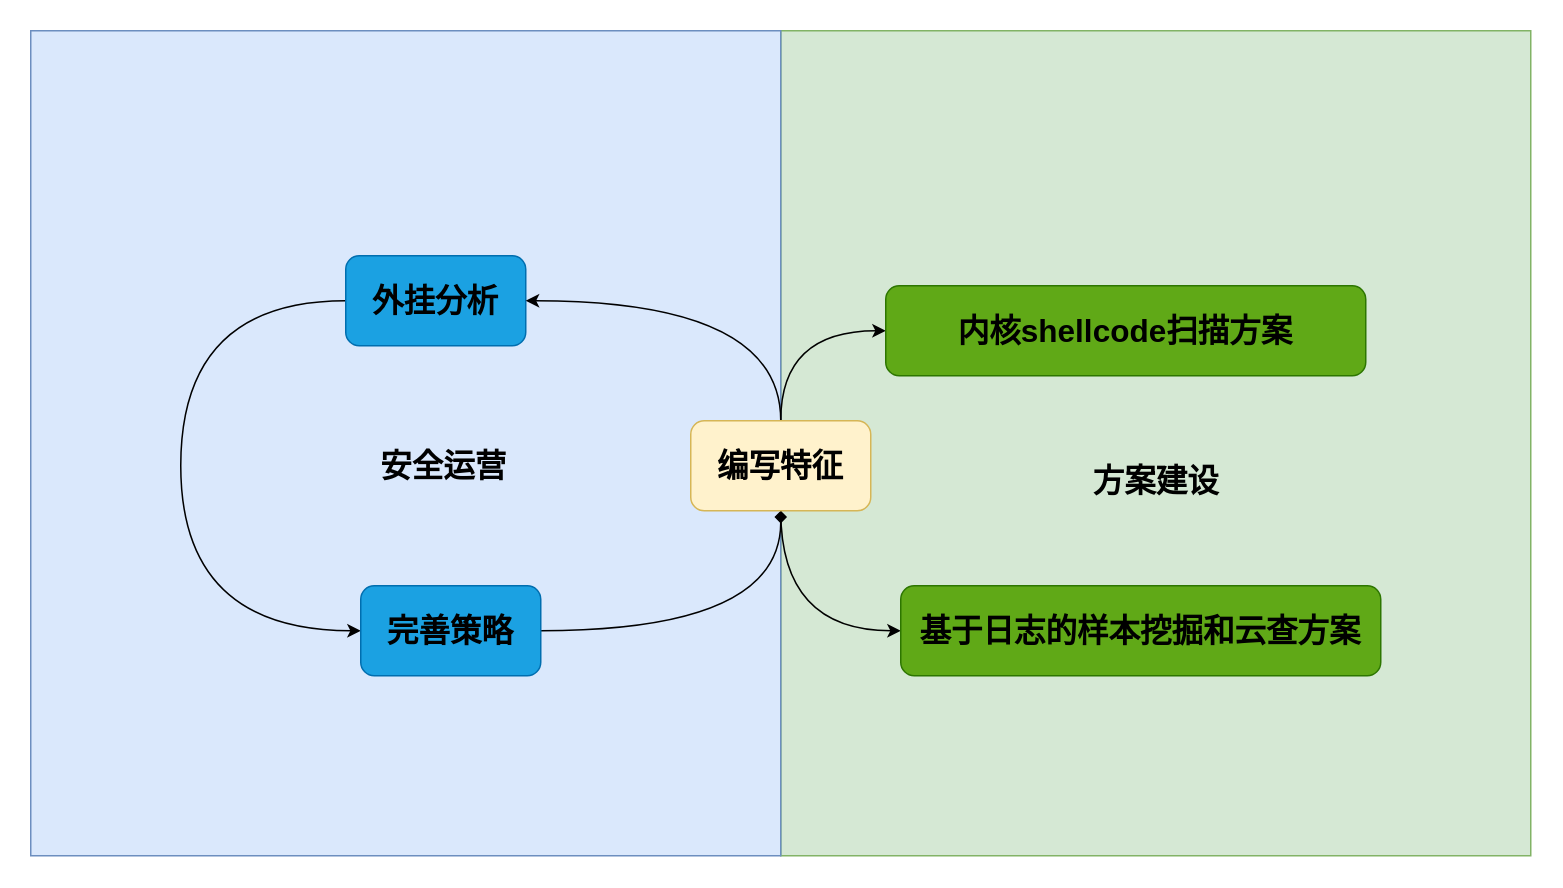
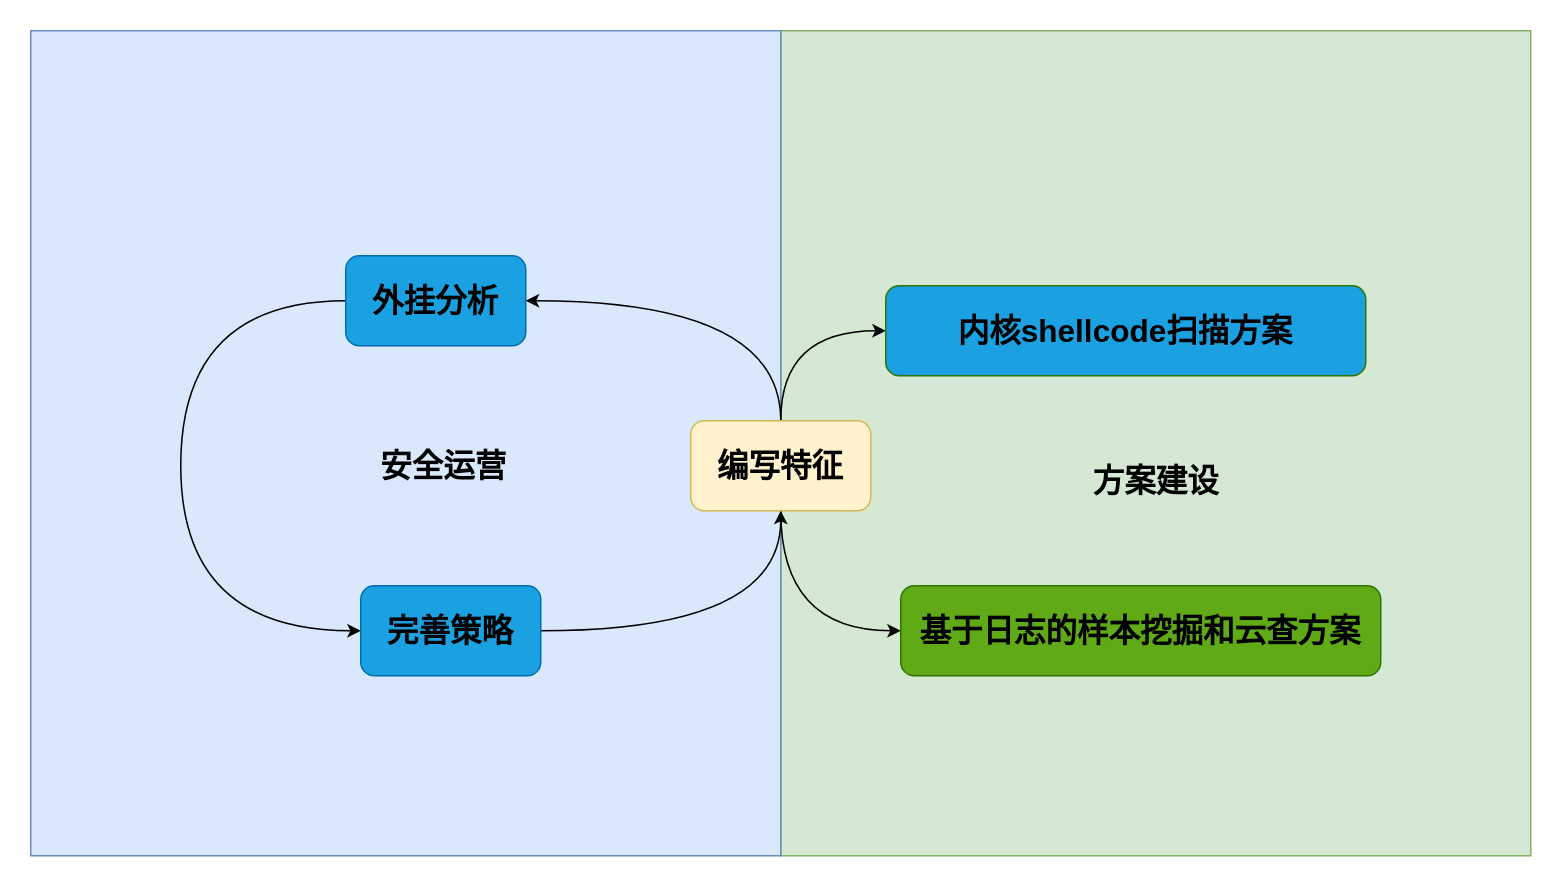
node "内核shellcode扫描方案": fillcolor #60a917 -> #1ba1e2
edge "完善策略" -> "编写特征": arrowhead diamond -> classic
